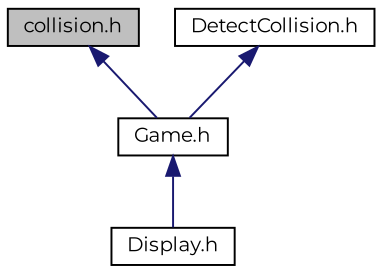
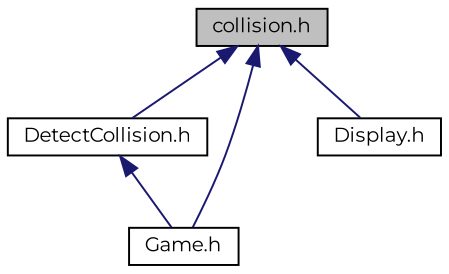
edge "DetectCollision.h" -> "collision.h": added
edge "Display.h" -> "Game.h": now "Display.h" -> "collision.h"
